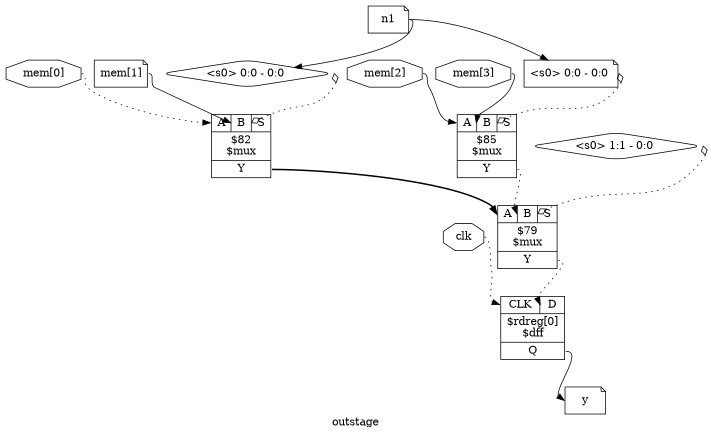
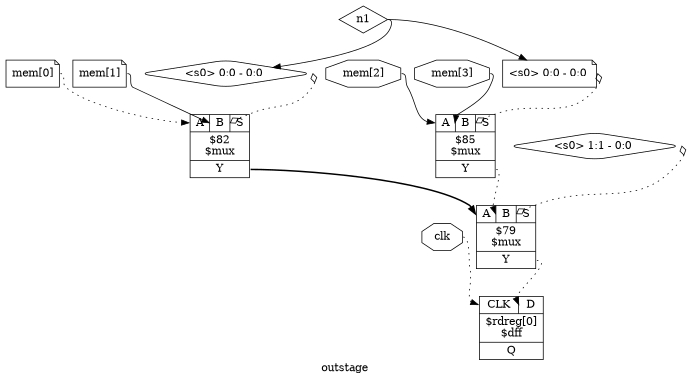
node "n1": shape note -> diamond
node "mem[0]": shape octagon -> note
node "y": removed
